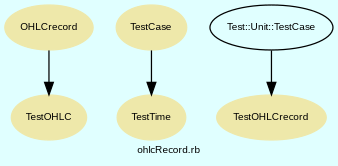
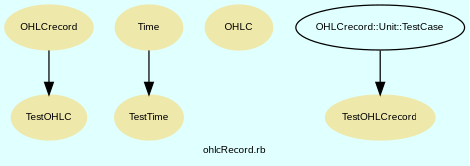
node "TestCase": label "TestCase" -> "Time"
node "OHLC": added
node "Test::Unit::TestCase": label "Test::Unit::TestCase" -> "OHLCrecord::Unit::TestCase"
